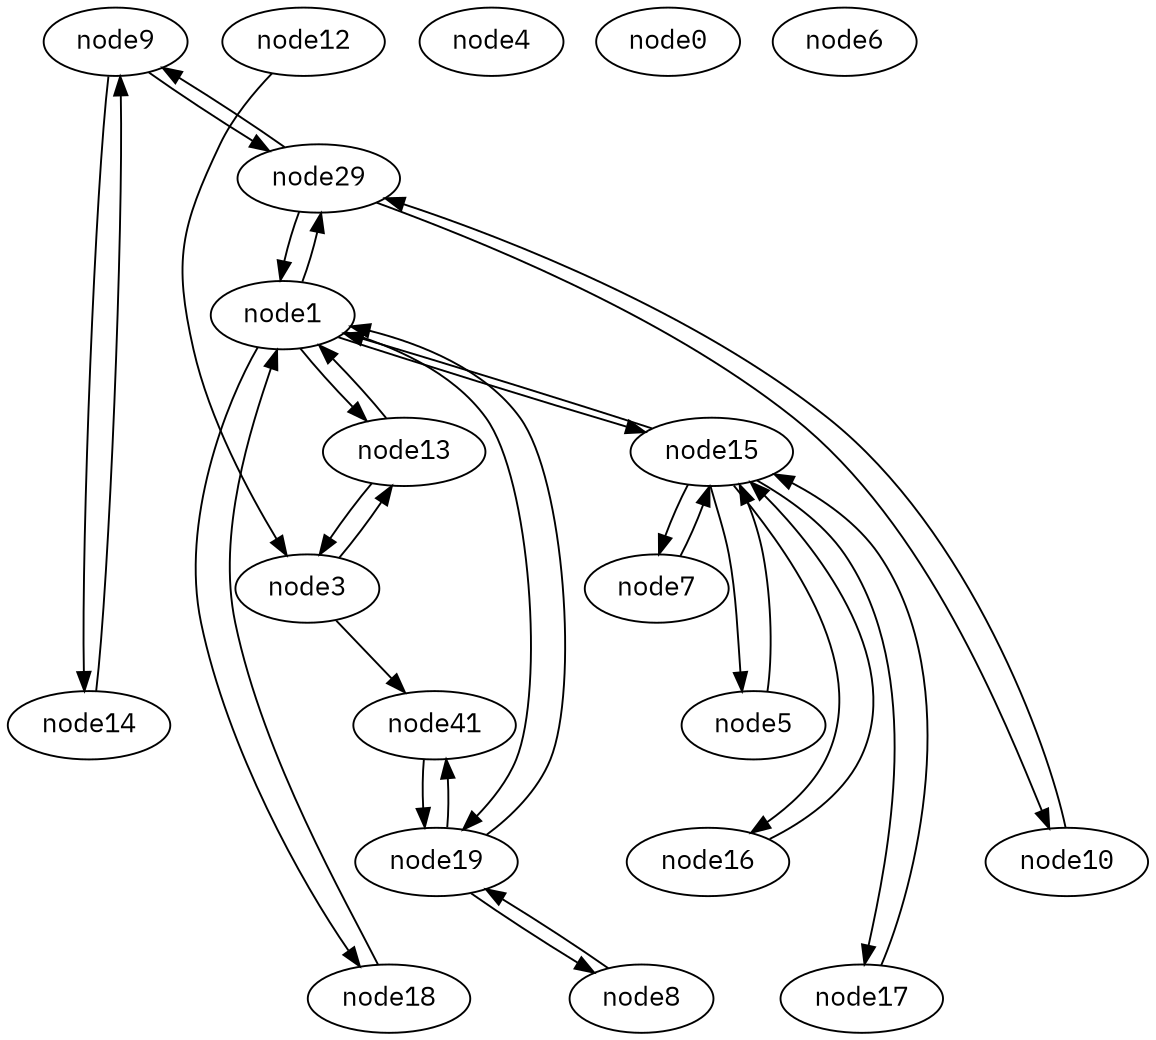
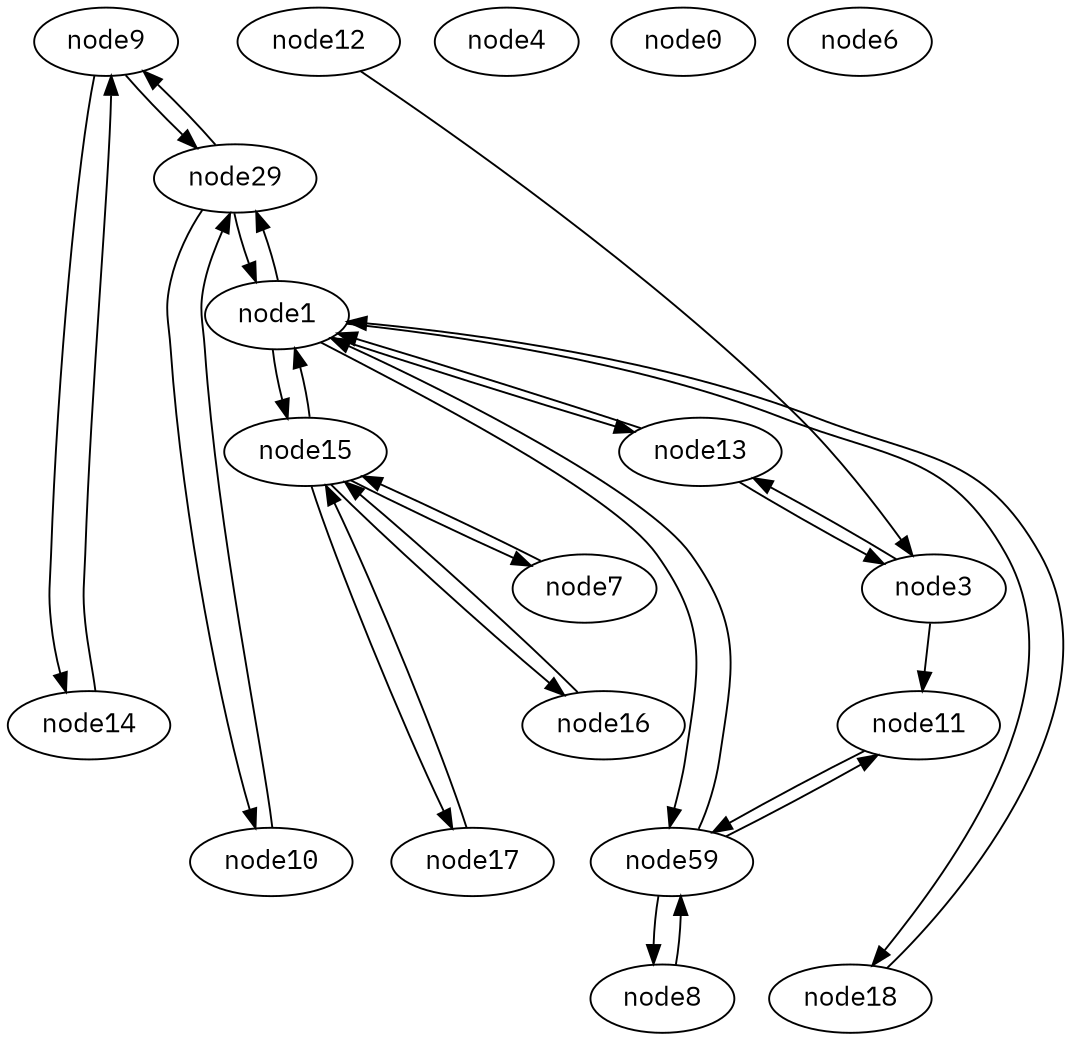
node "node41": label "node41" -> "node11"
node "node5": removed
node "node19": label "node19" -> "node59"
